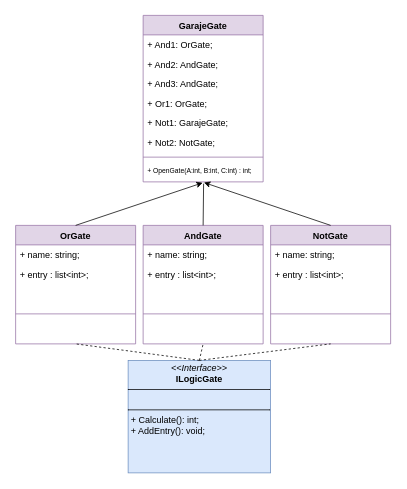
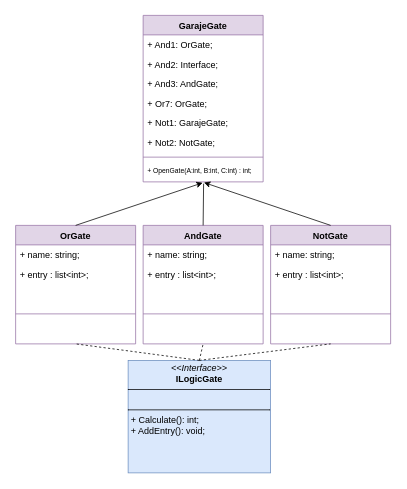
node "+ And2: AndGate;": label "+ And2: AndGate;" -> "+ And2: Interface;"
node "+ Or1: OrGate;": label "+ Or1: OrGate;" -> "+ Or7: OrGate;"
